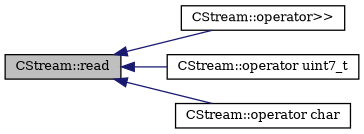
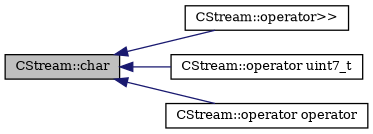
node "CStream::read": label "CStream::read" -> "CStream::char"
node "CStream::operator char": label "CStream::operator char" -> "CStream::operator operator"
